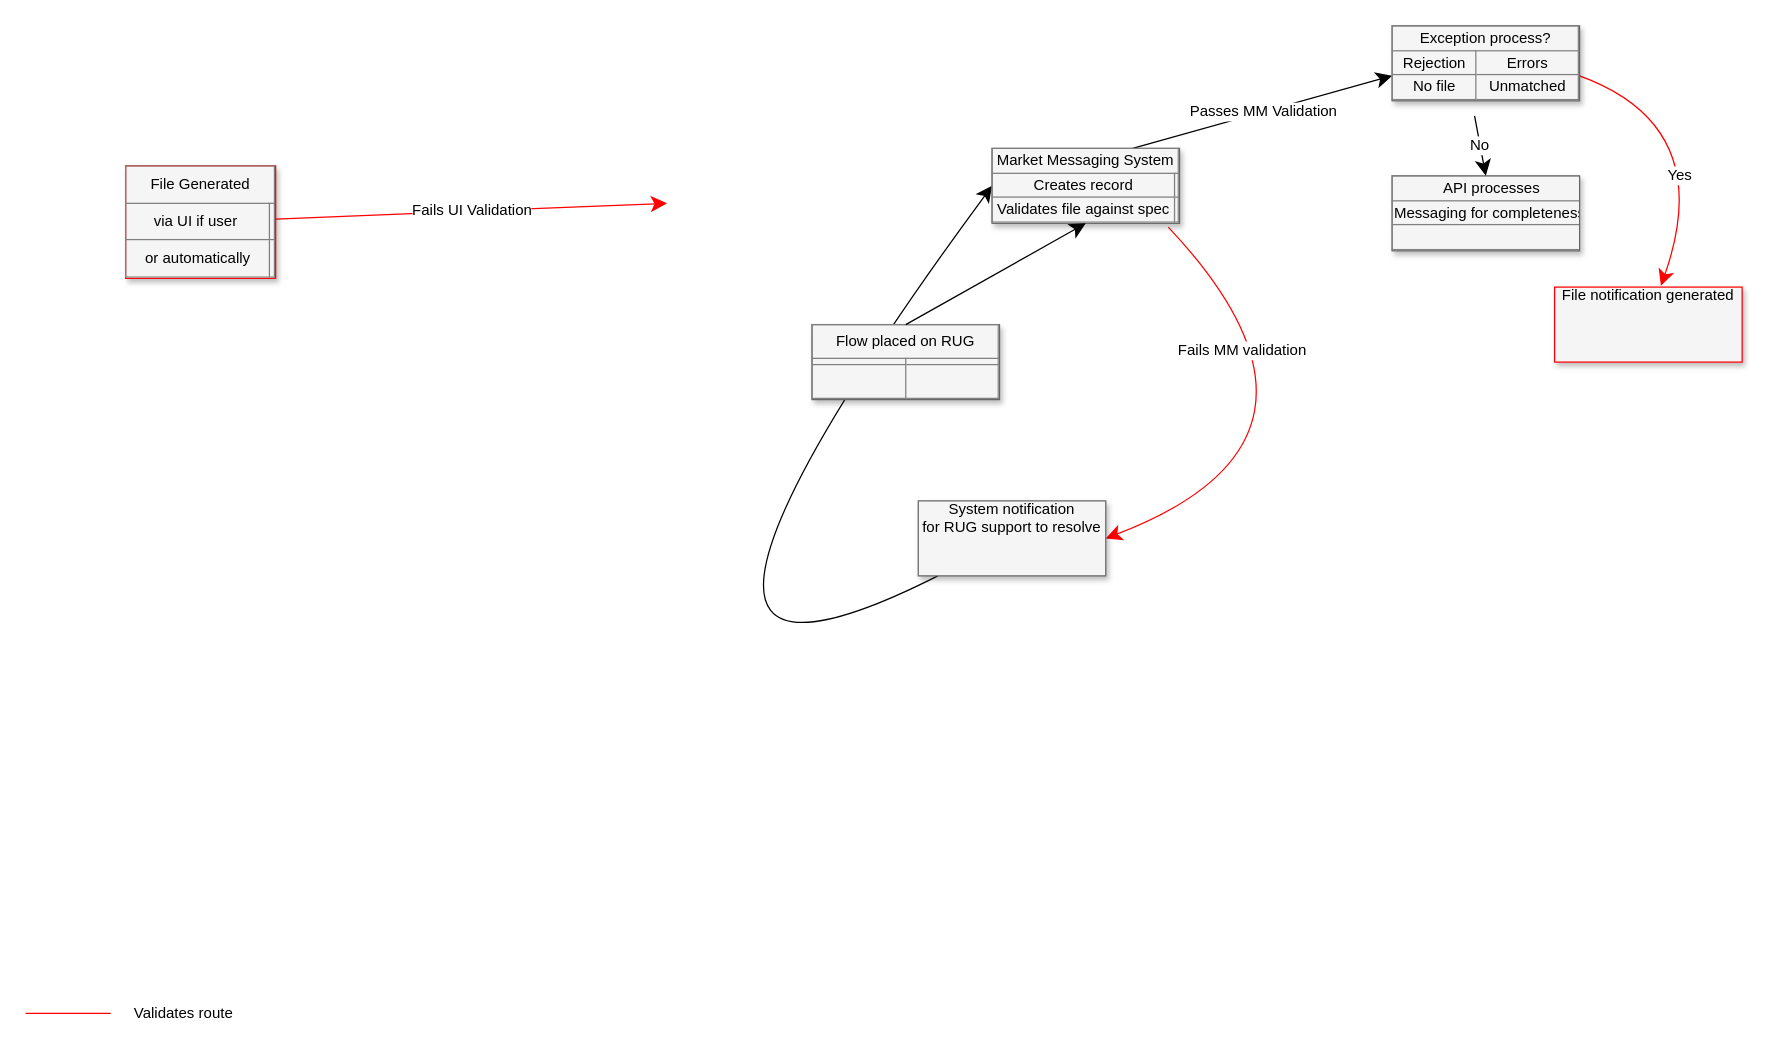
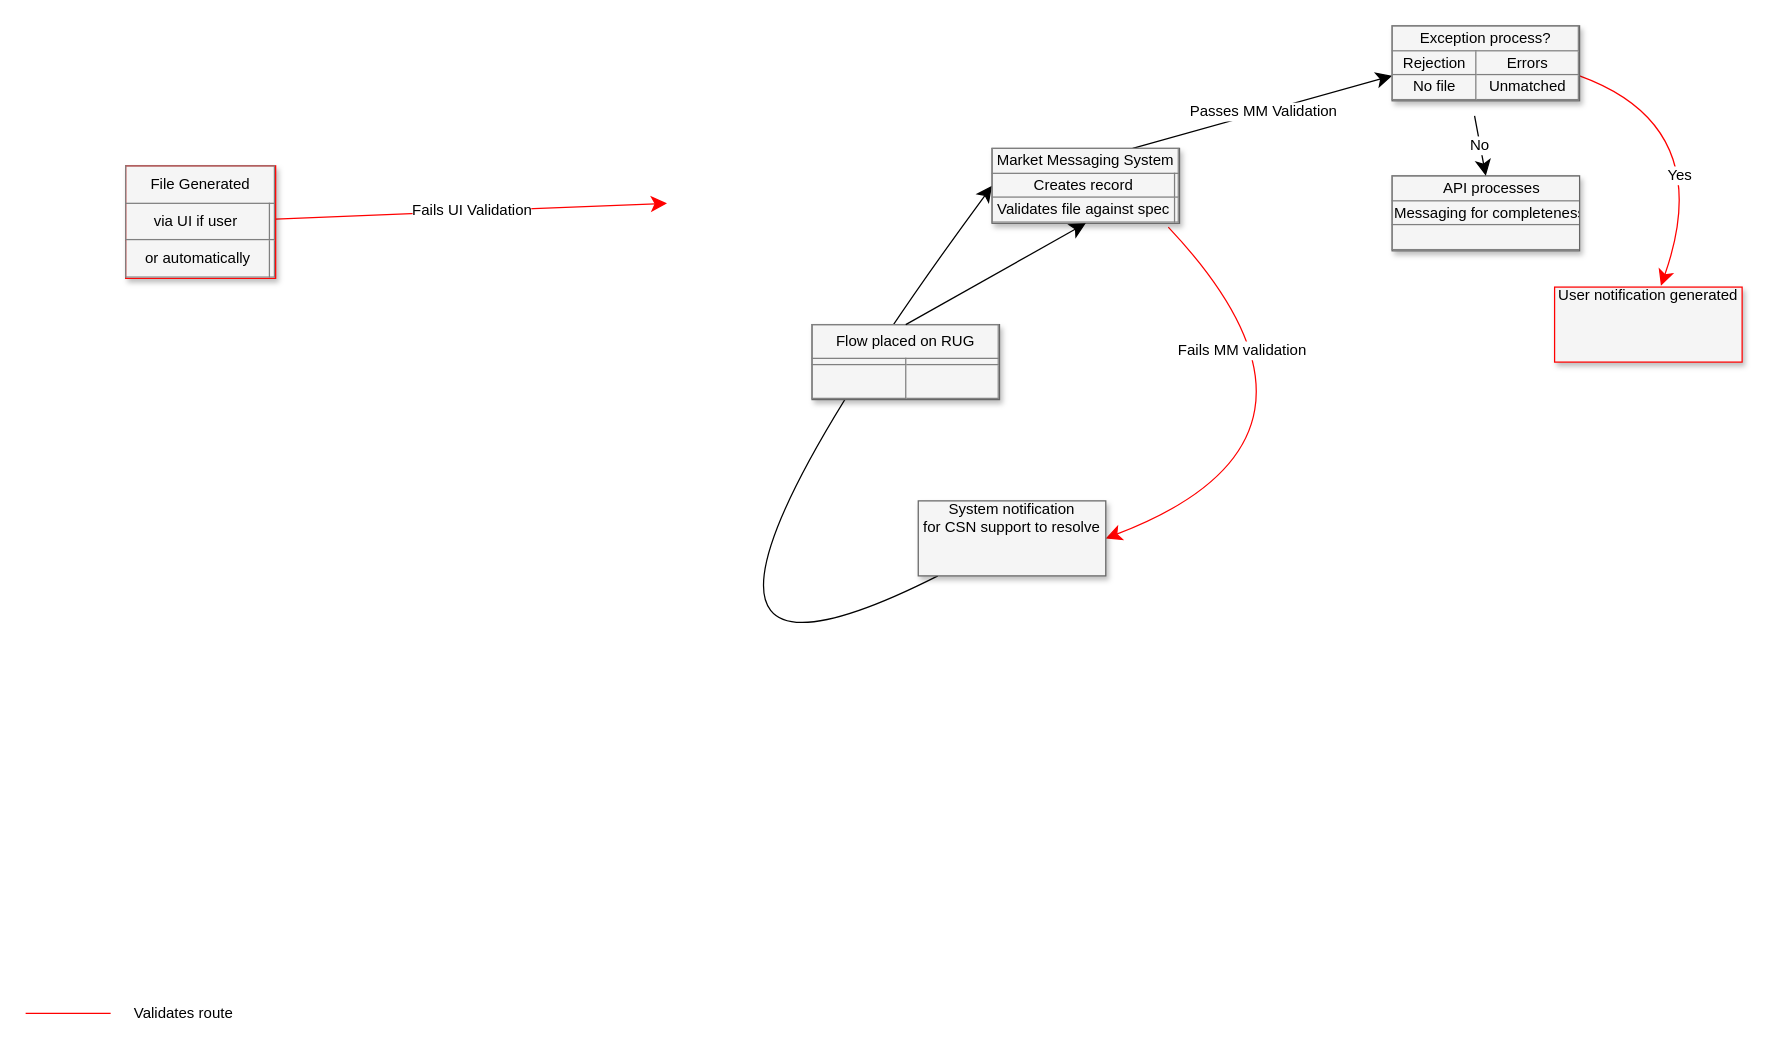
node "File notification generated": label "File notification generated" -> "User notification generated"
node "System notification for RUG support to resolve": label "System notification for RUG support to resolve" -> "System notification for CSN support to resolve"
